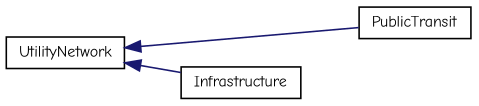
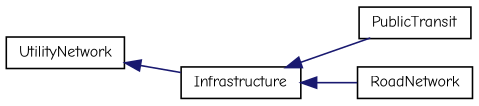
edge "PublicTransit" -> "UtilityNetwork": now "PublicTransit" -> "Infrastructure"
node "RoadNetwork": added
